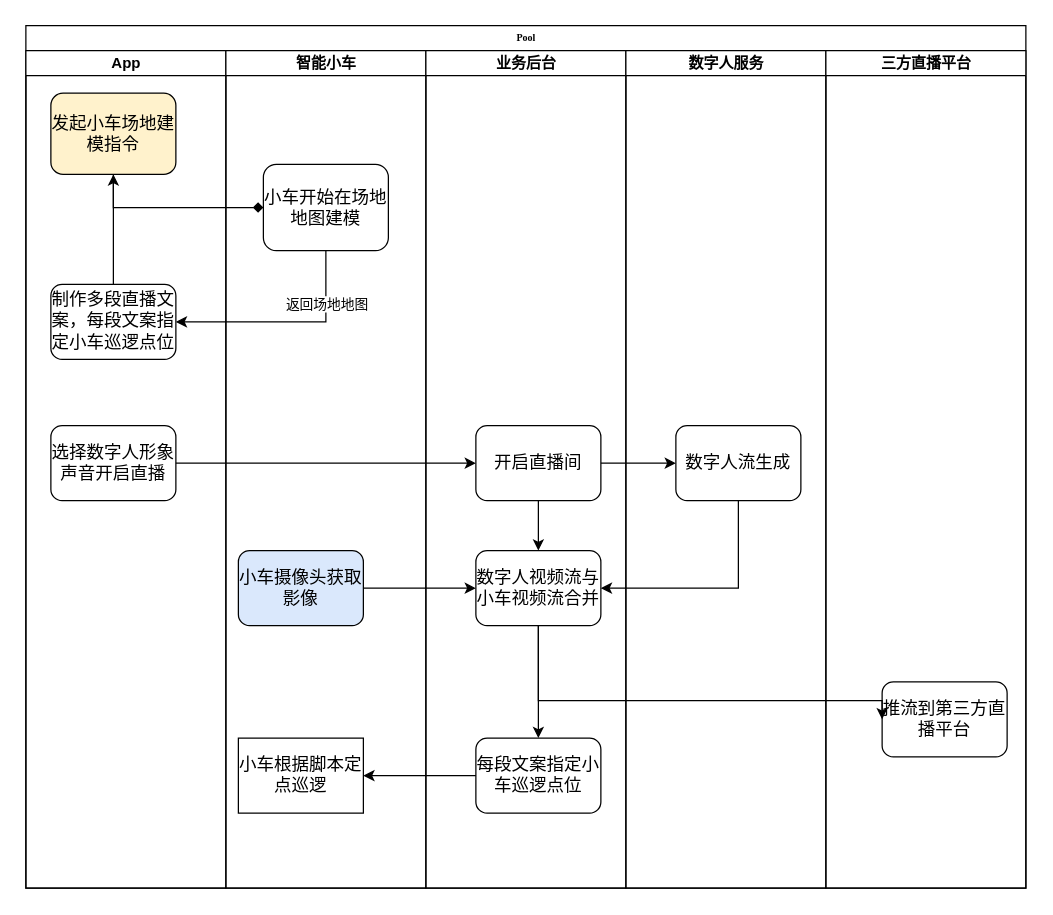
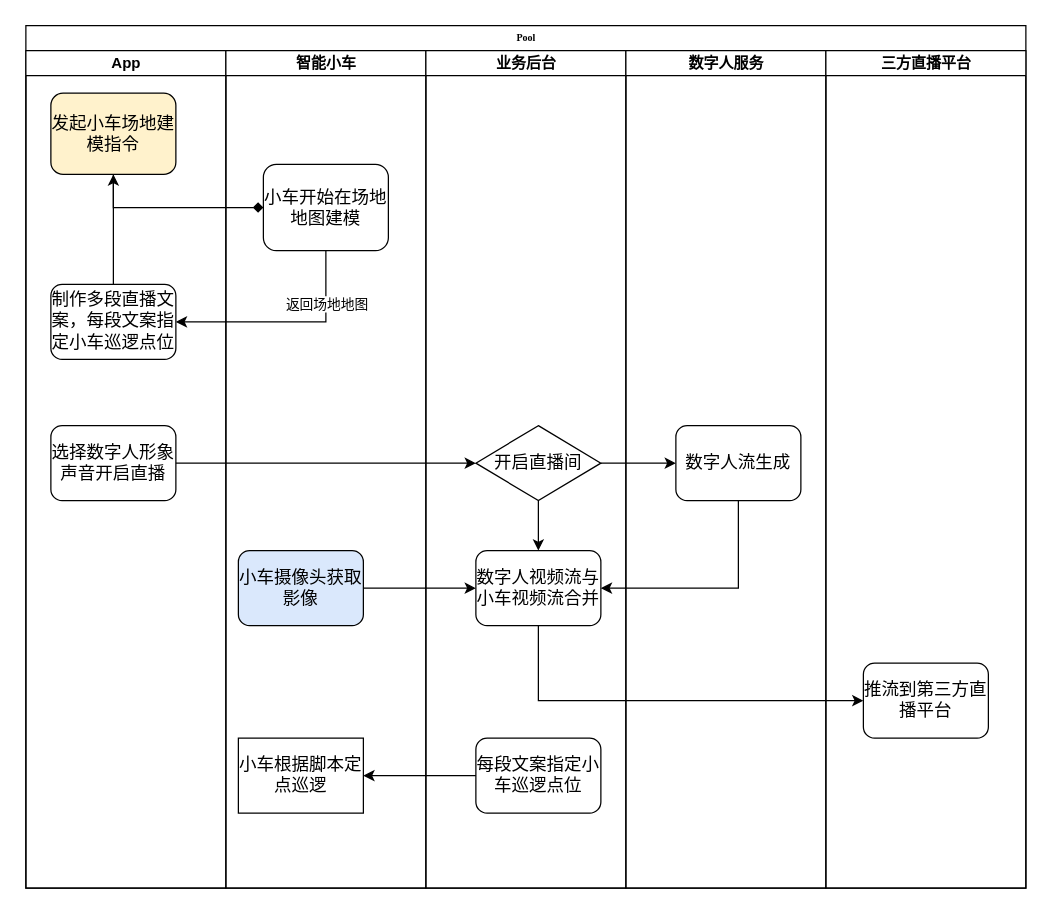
node "开启直播间": shape rounded rectangle -> diamond
edge "数字人视频流与小车视频流合并" -> "每段文案指定小车巡逻点位": removed
node "推流到第三方直播平台": moved (944, 719) -> (926, 701)
